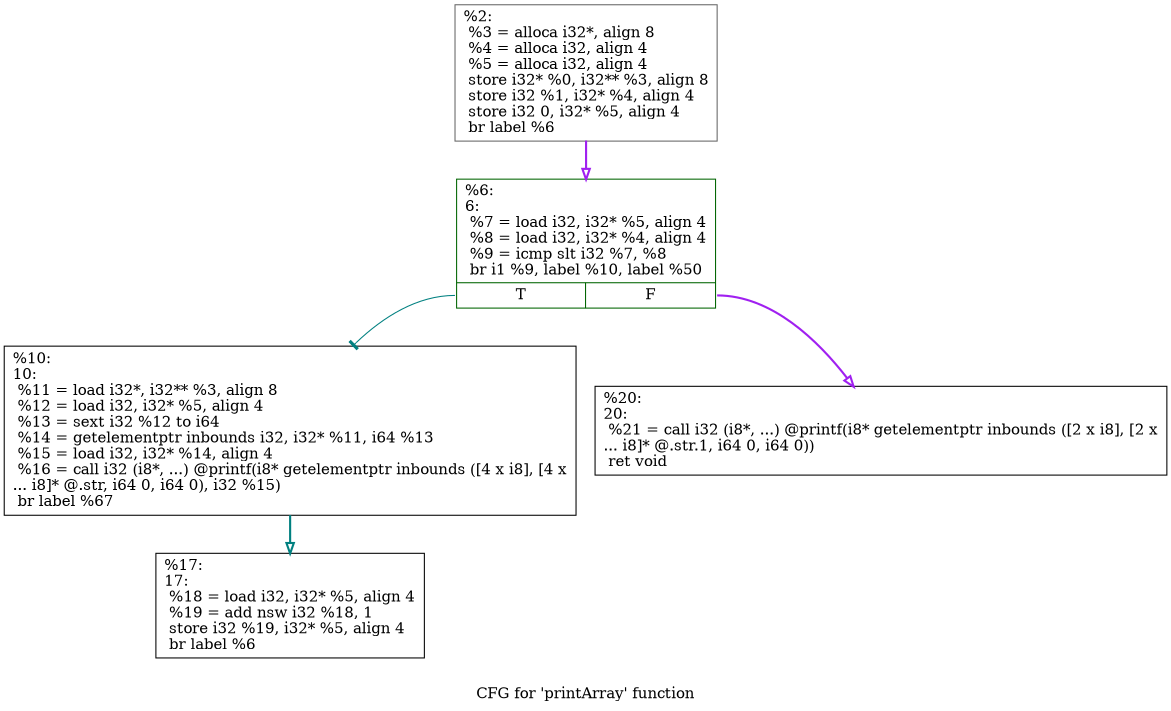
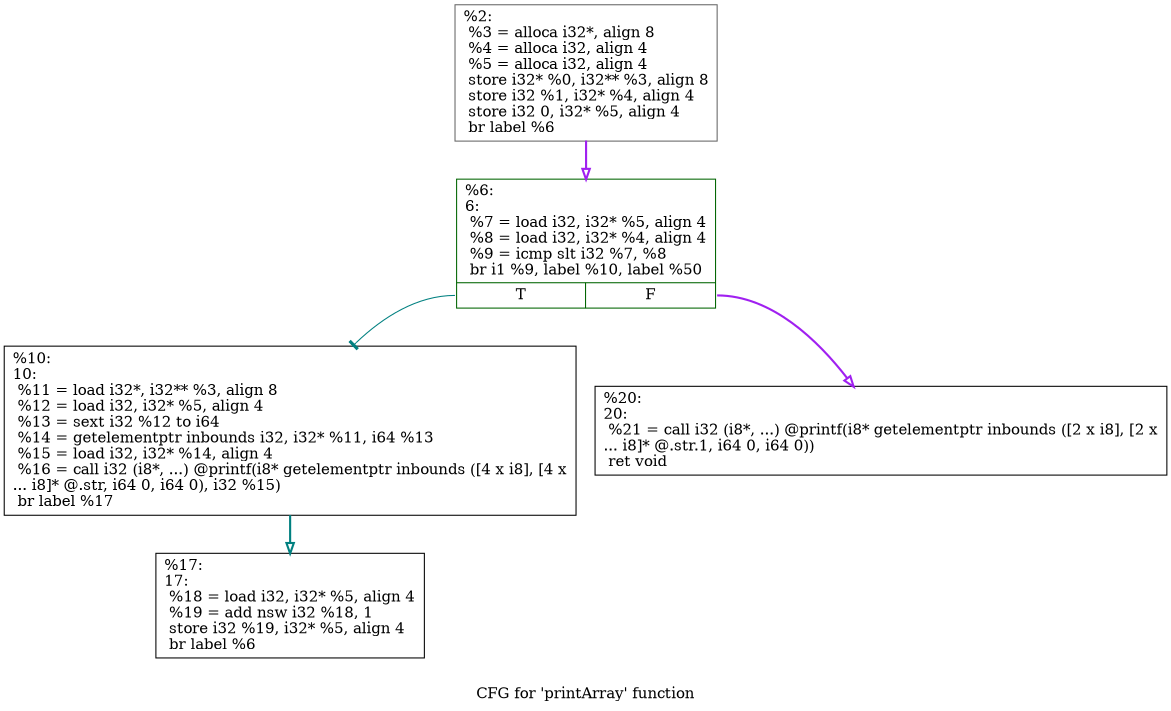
node "%10:": text "br label %67" -> "br label %17"
